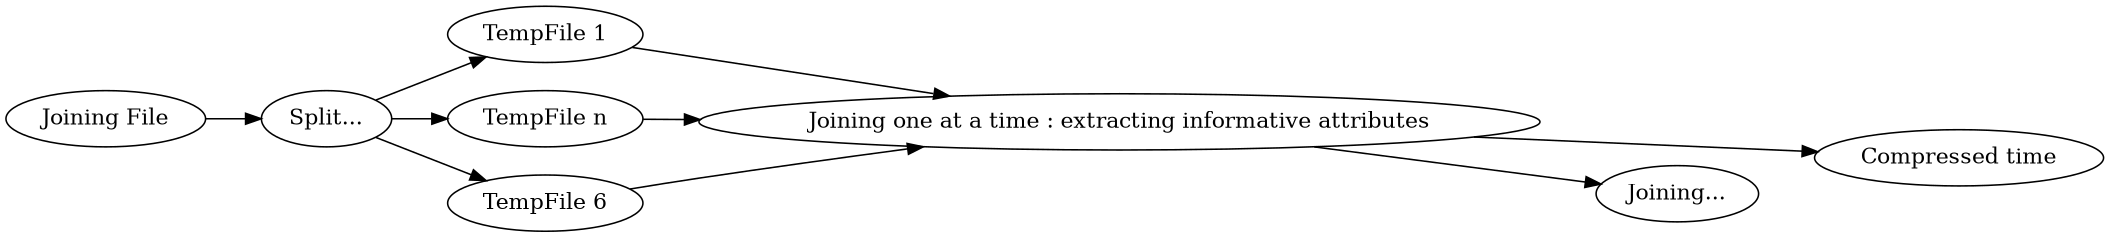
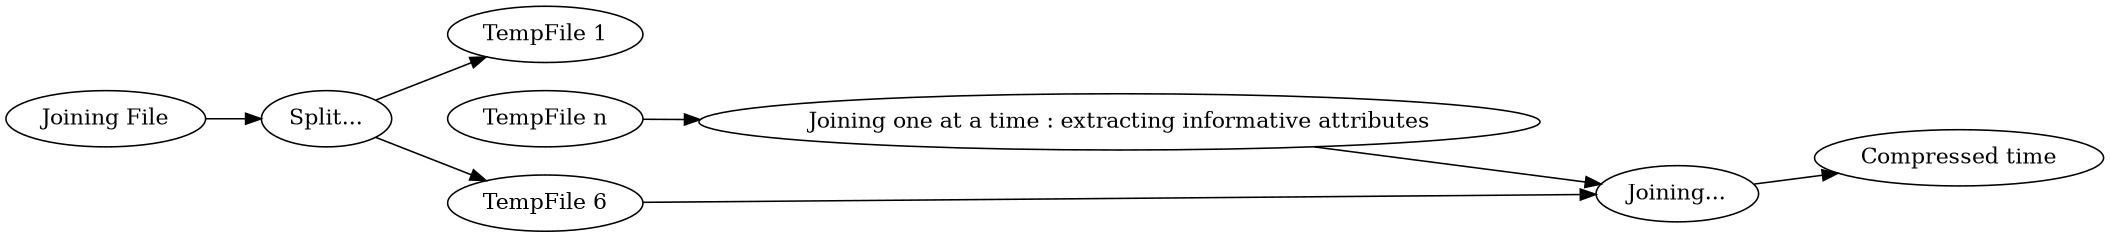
edge "TempFile 1" -> "Joining one at a time : extracting informative attributes": removed
edge "Split..." -> "TempFile n": removed
edge "Joining one at a time : extracting informative attributes" -> "Compressed time": now "Joining..." -> "Compressed time"
edge "TempFile 6" -> "Joining one at a time : extracting informative attributes": now "TempFile 6" -> "Joining..."
